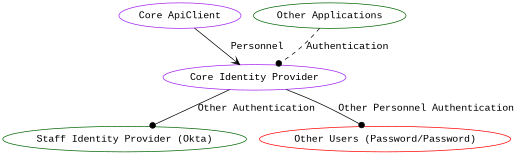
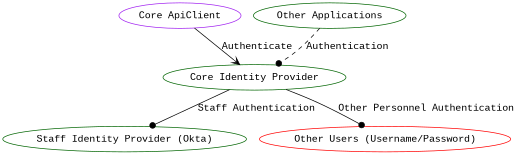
edge "Core ApiClient" -> "Core Identity Provider": label "Personnel" -> "Authenticate"
node "Core Identity Provider": color purple -> darkgreen
edge "Core Identity Provider" -> "Staff Identity Provider (Okta)": label "Other Authentication" -> "Staff Authentication"
node "Other Users (Password/Password)": label "Other Users (Password/Password)" -> "Other Users (Username/Password)"
